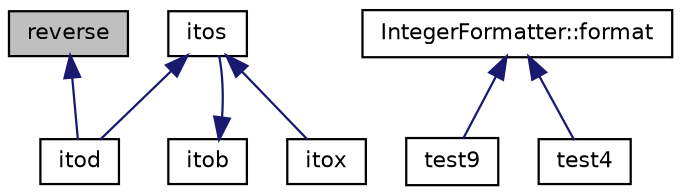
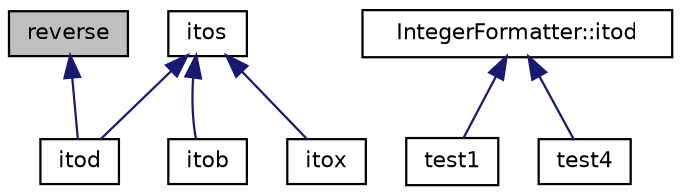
node "IntegerFormatter::format": label "IntegerFormatter::format" -> "IntegerFormatter::itod"
edge "itos" -> "itob": reversed
node "test9": label "test9" -> "test1"
